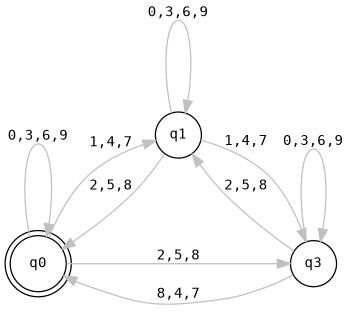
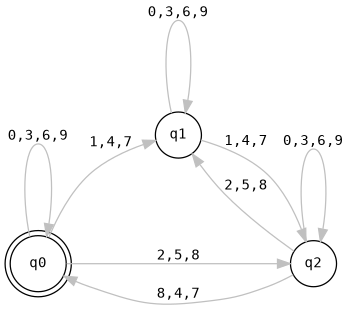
edge "q1" -> "q0": removed, label "2,5,8"
node "q3": label "q3" -> "q2"
